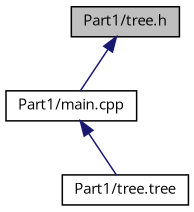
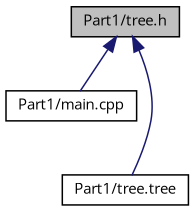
edge "Part1/tree.tree" -> "Part1/main.cpp": now "Part1/tree.tree" -> "Part1/tree.h"
